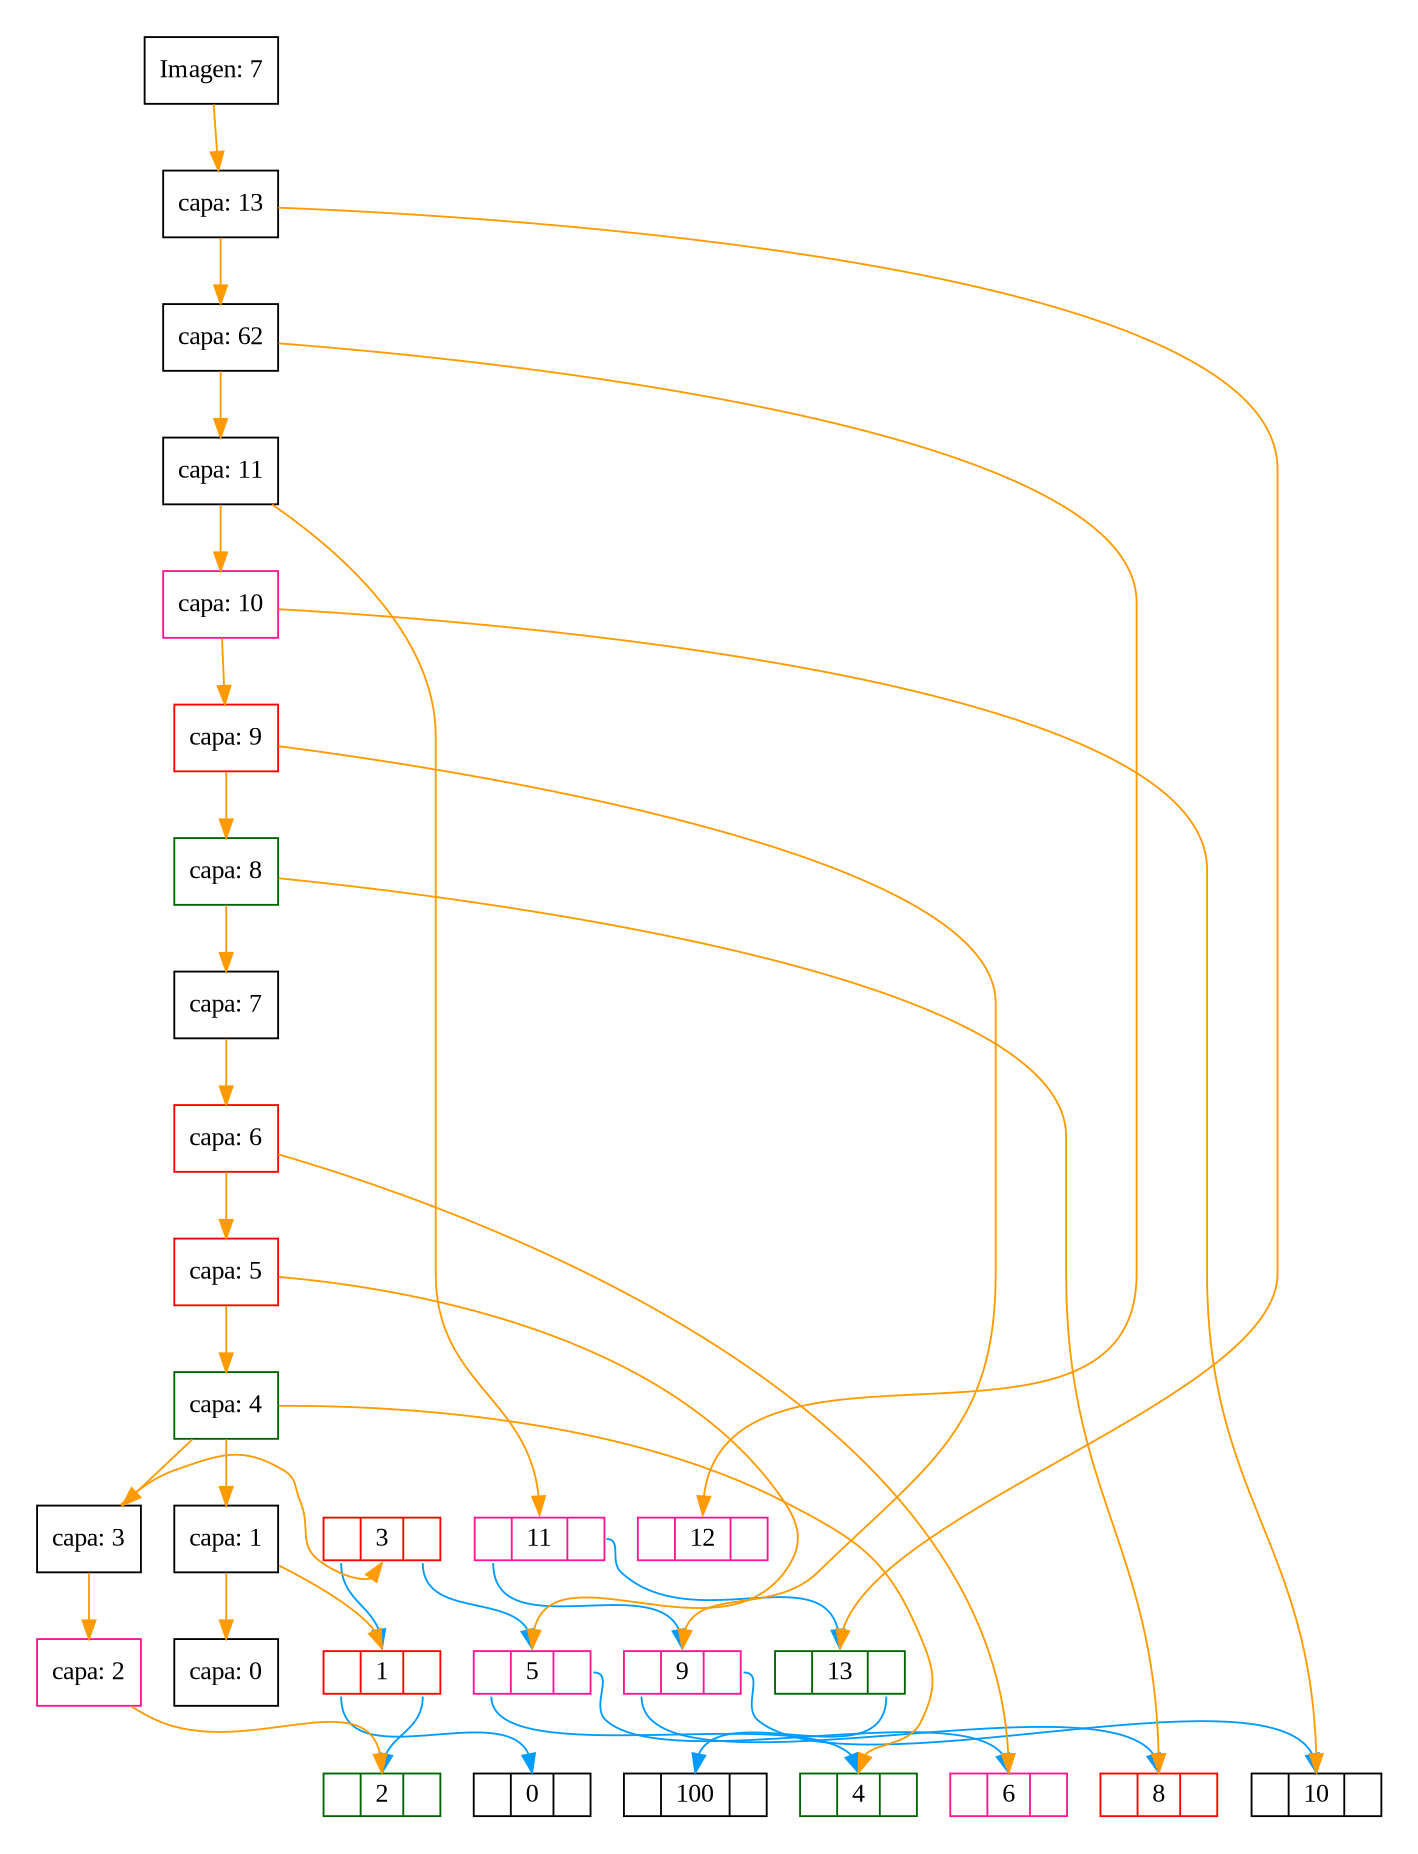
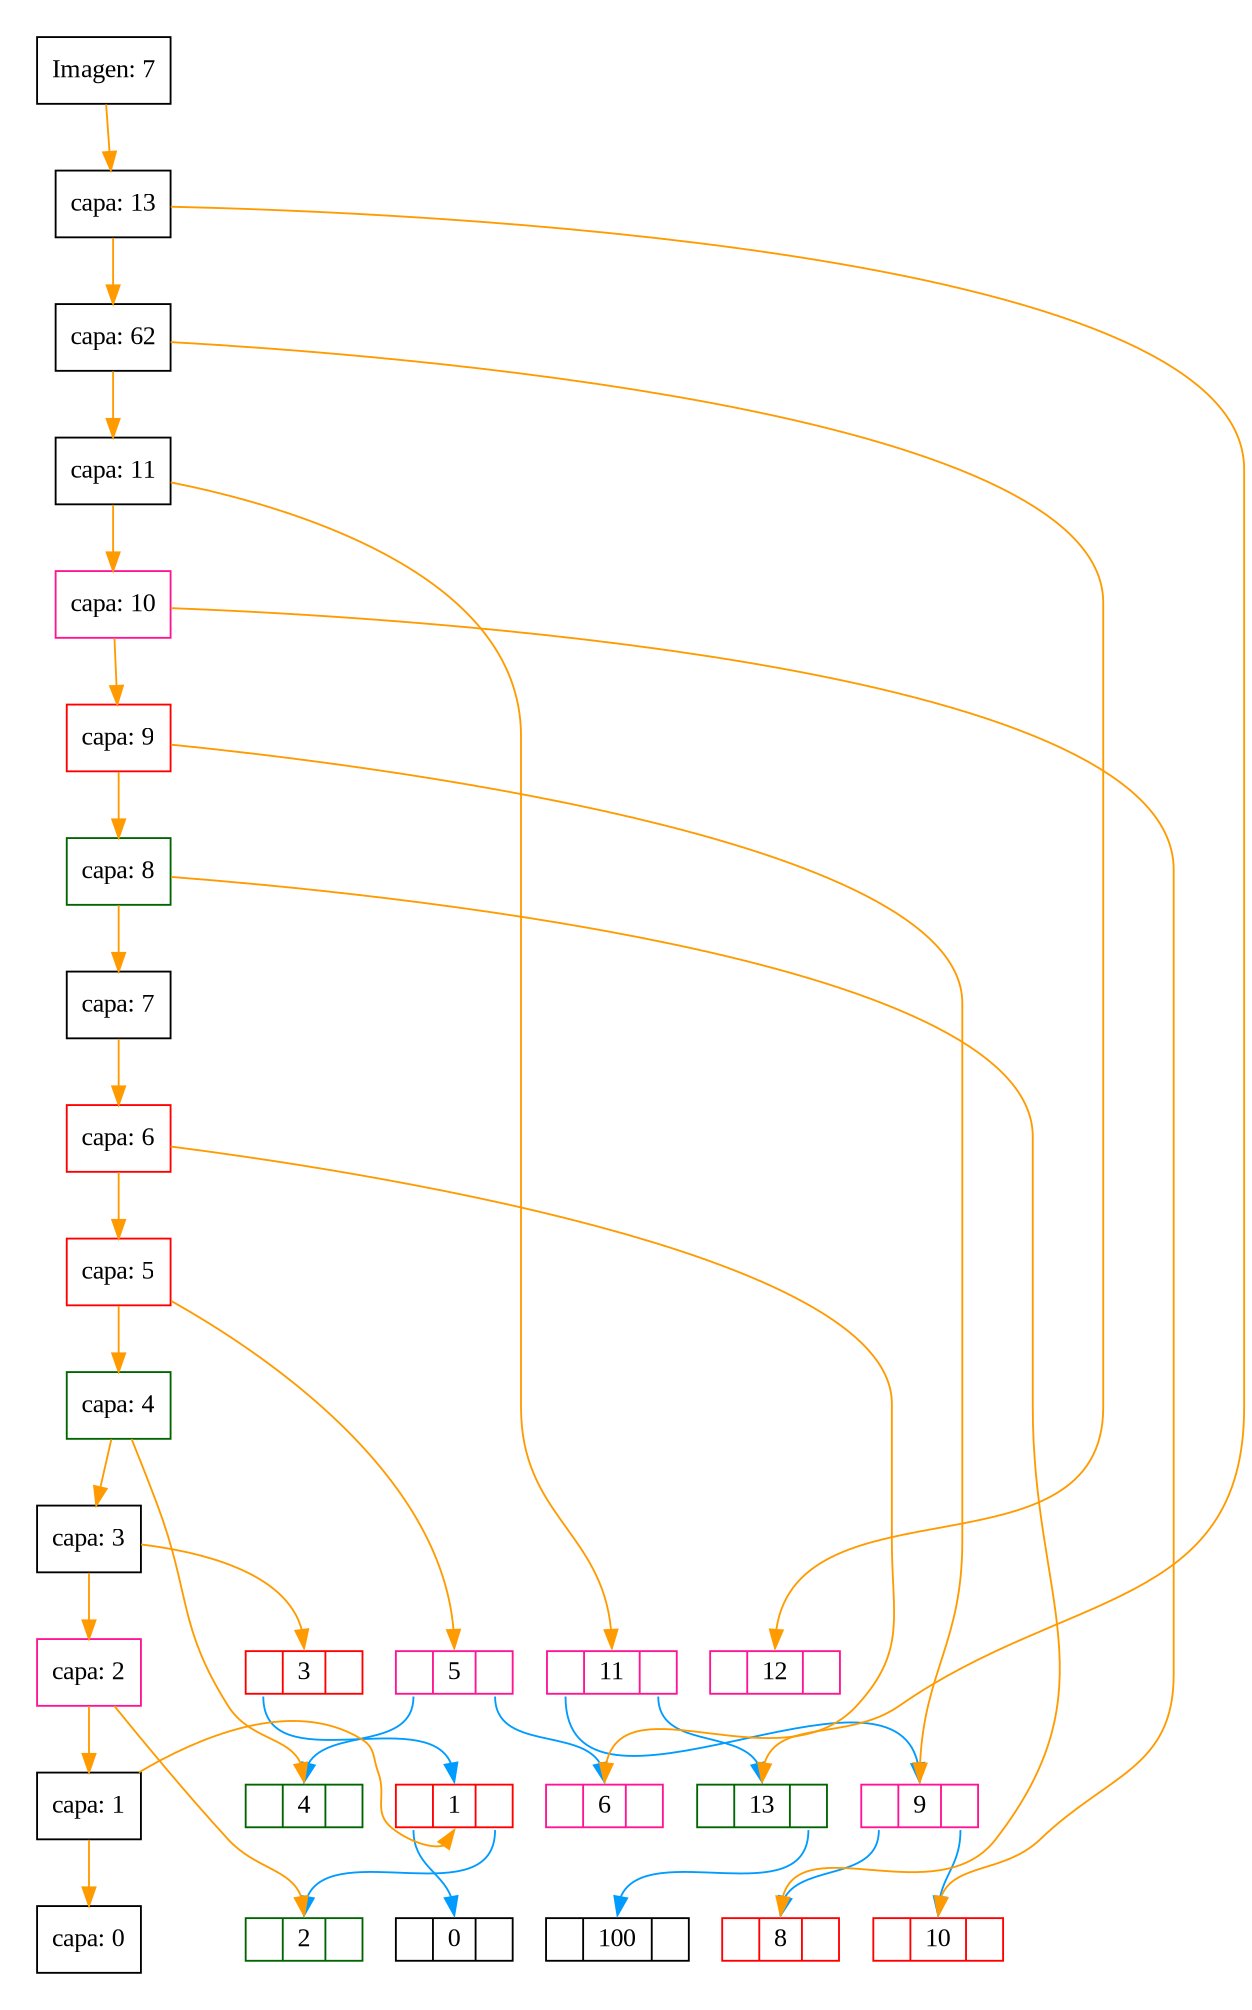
edge "capa: 4" -> "capa: 1": now "capa: 2" -> "capa: 1"
edge "3" -> "5": removed
node "10": color black -> red
